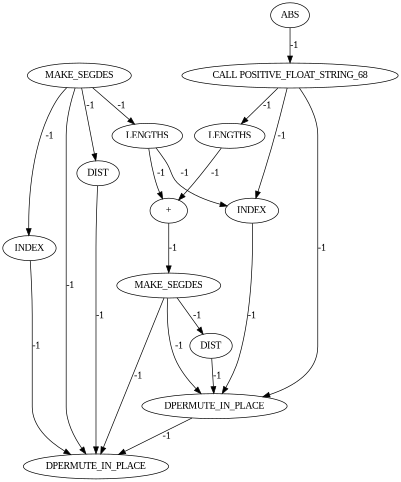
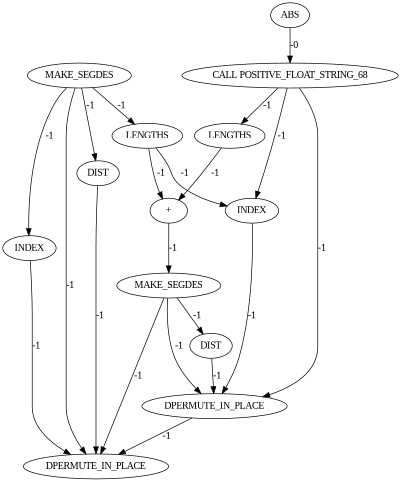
edge "ABS" -> "CALL POSITIVE_FLOAT_STRING_68": label "-1" -> "-0"
